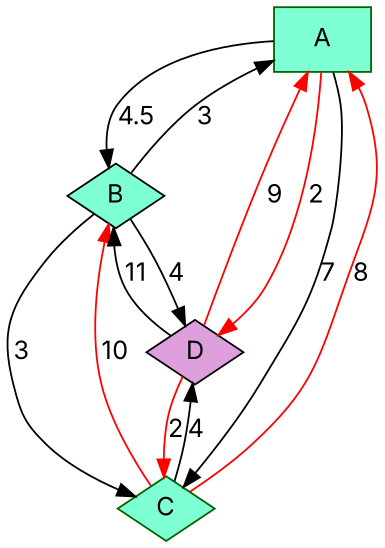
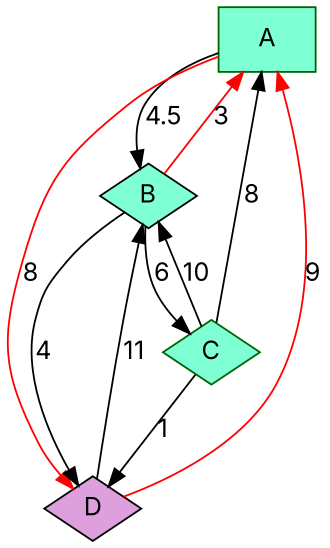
edge "B" -> "A": color black -> red
edge "A" -> "D": label "2" -> "8"
edge "A" -> "C": removed, label "7"
edge "C" -> "A": color red -> black
edge "B" -> "C": label "3" -> "6"
edge "C" -> "B": color red -> black
edge "D" -> "C": removed, label "2"
edge "C" -> "D": label "4" -> "1"
